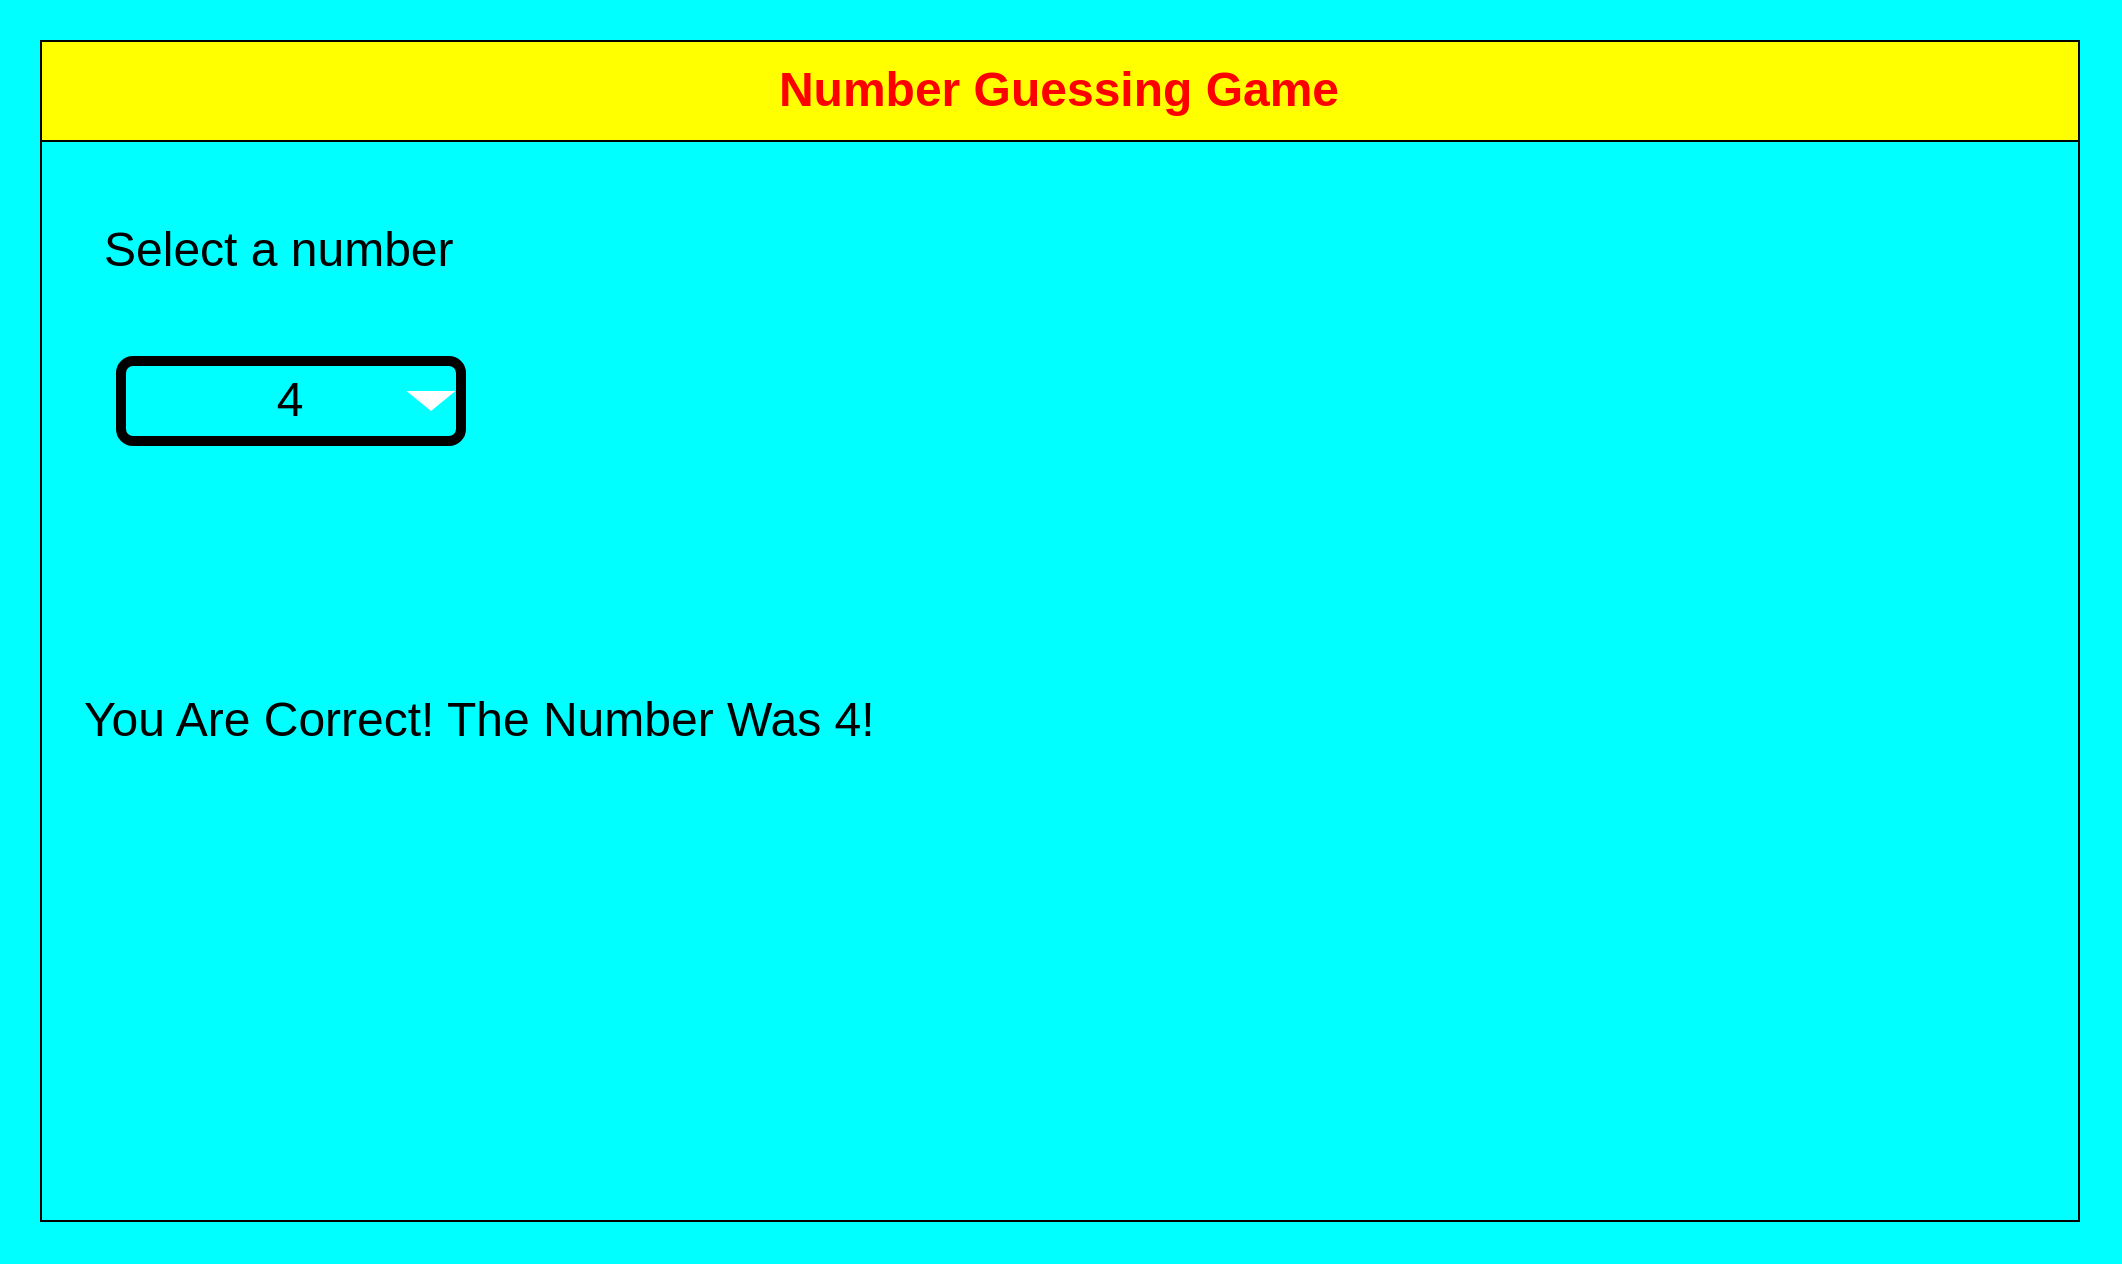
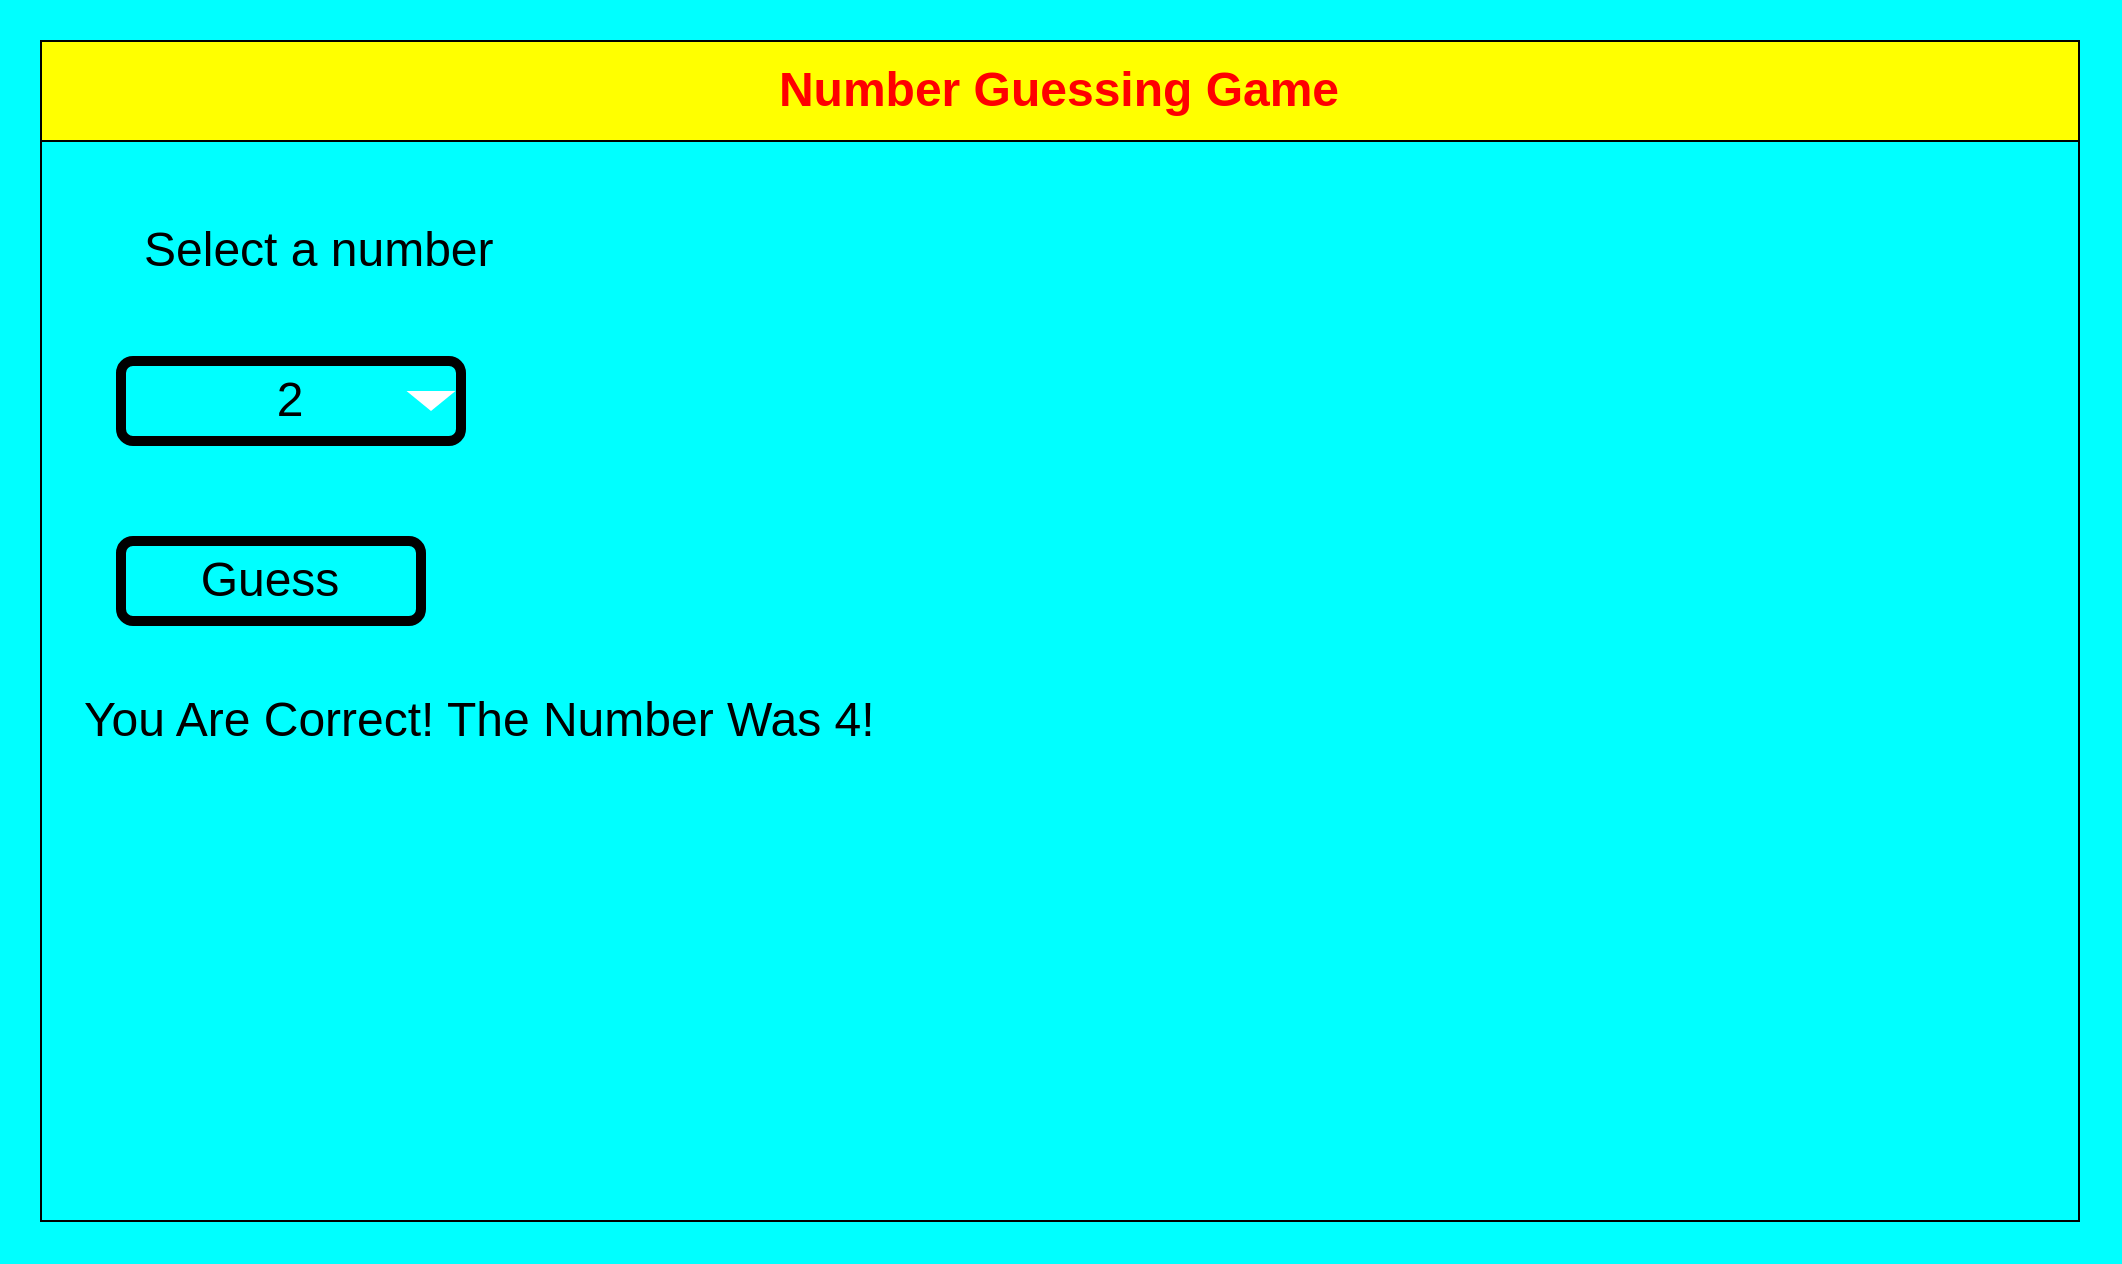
node "Select a number": moved (301, 251) -> (341, 251)
node "4": label "4" -> "2"
node "Guess": added
